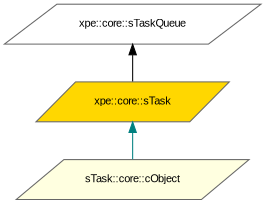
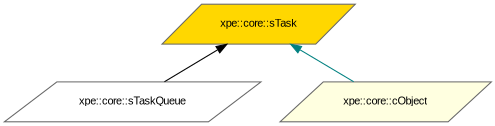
edge "xpe::core::sTask" -> "xpe::core::sTaskQueue": reversed
node "sTask::core::cObject": label "sTask::core::cObject" -> "xpe::core::cObject"
